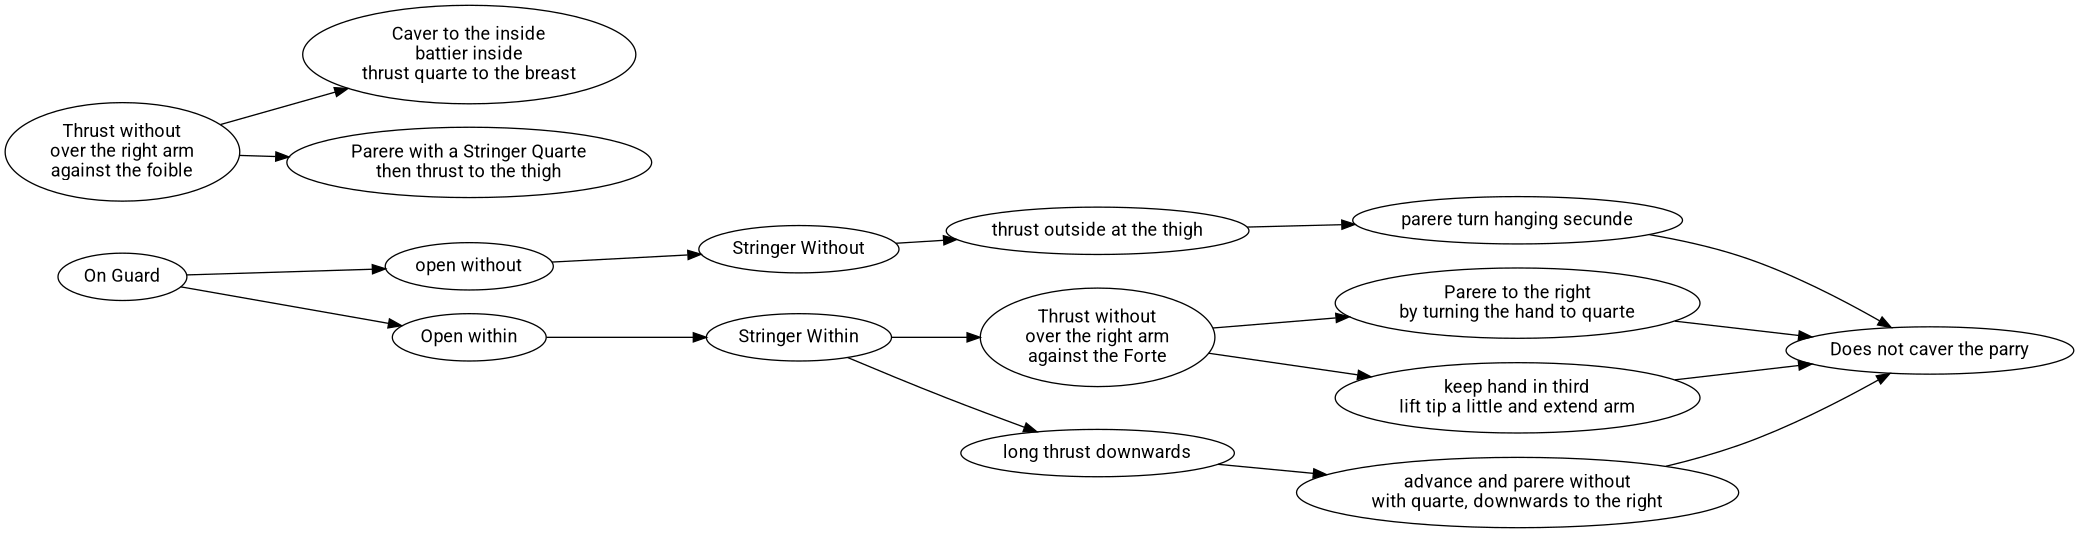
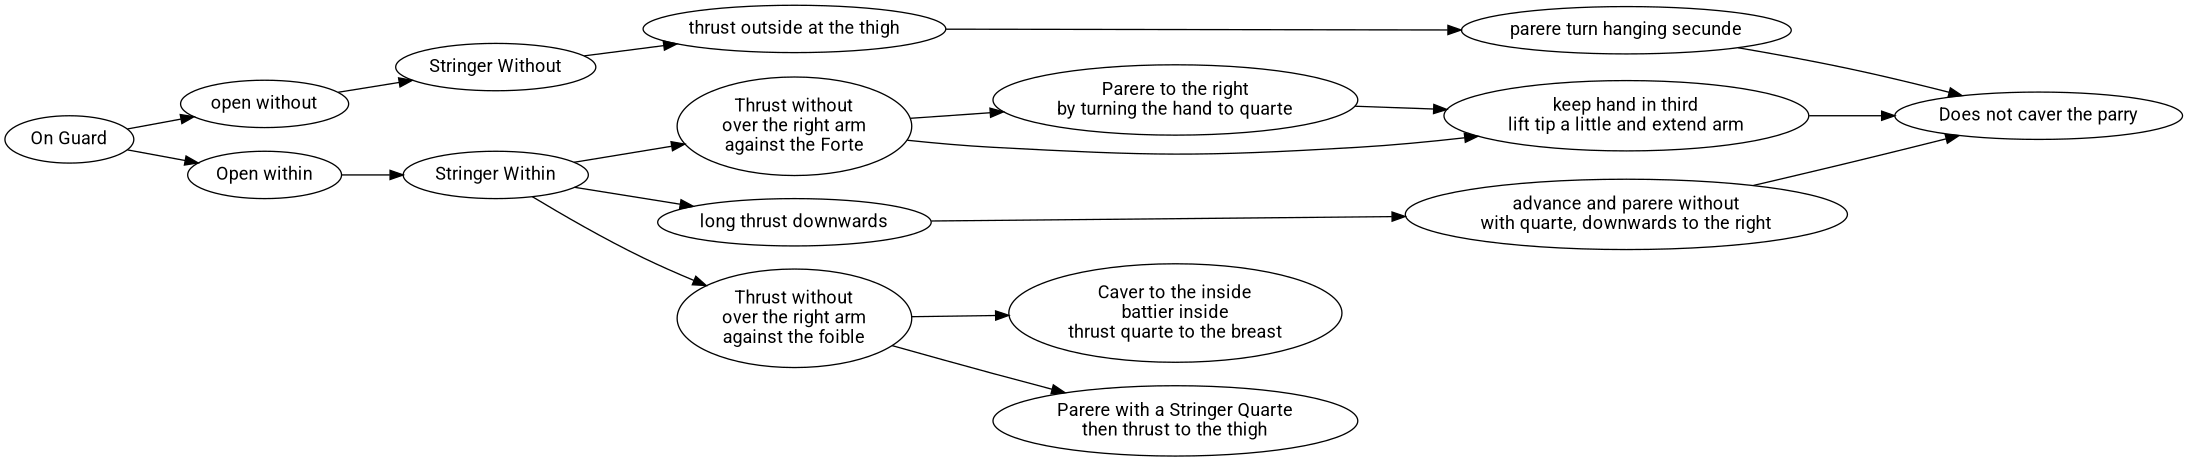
edge "Stringer Within" -> "Thrust without over the right arm against the foible": added
edge "Parere to the right by turning the hand to quarte" -> "Does not caver the parry": now "Parere to the right by turning the hand to quarte" -> "keep hand in third lift tip a little and extend arm"
